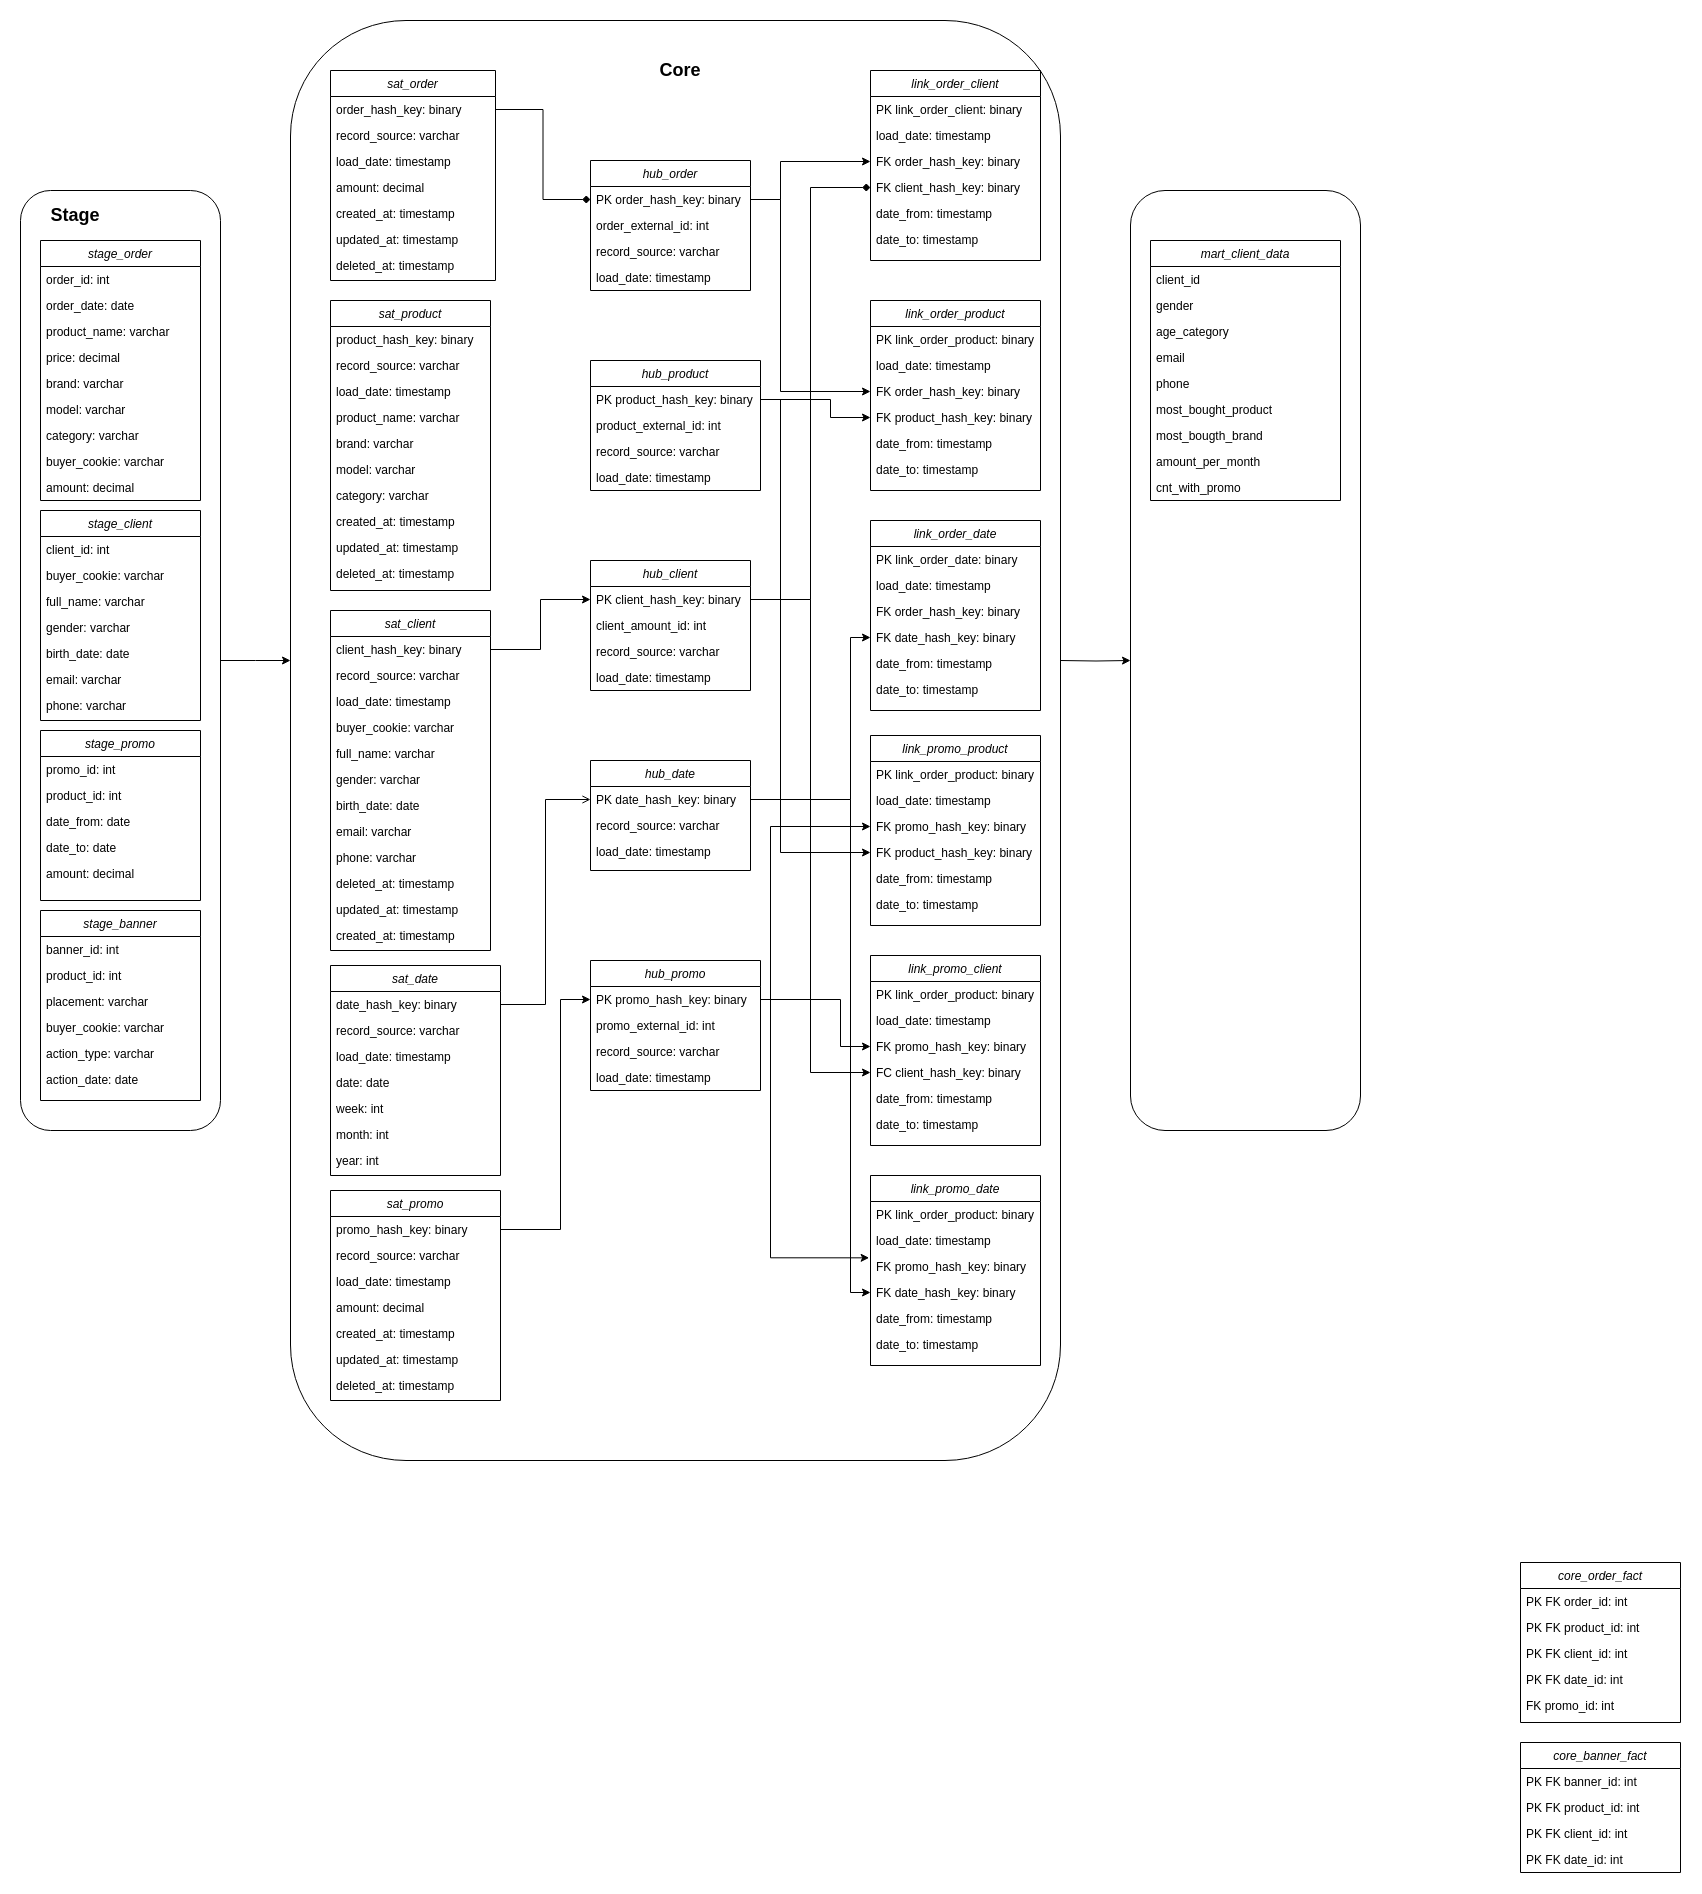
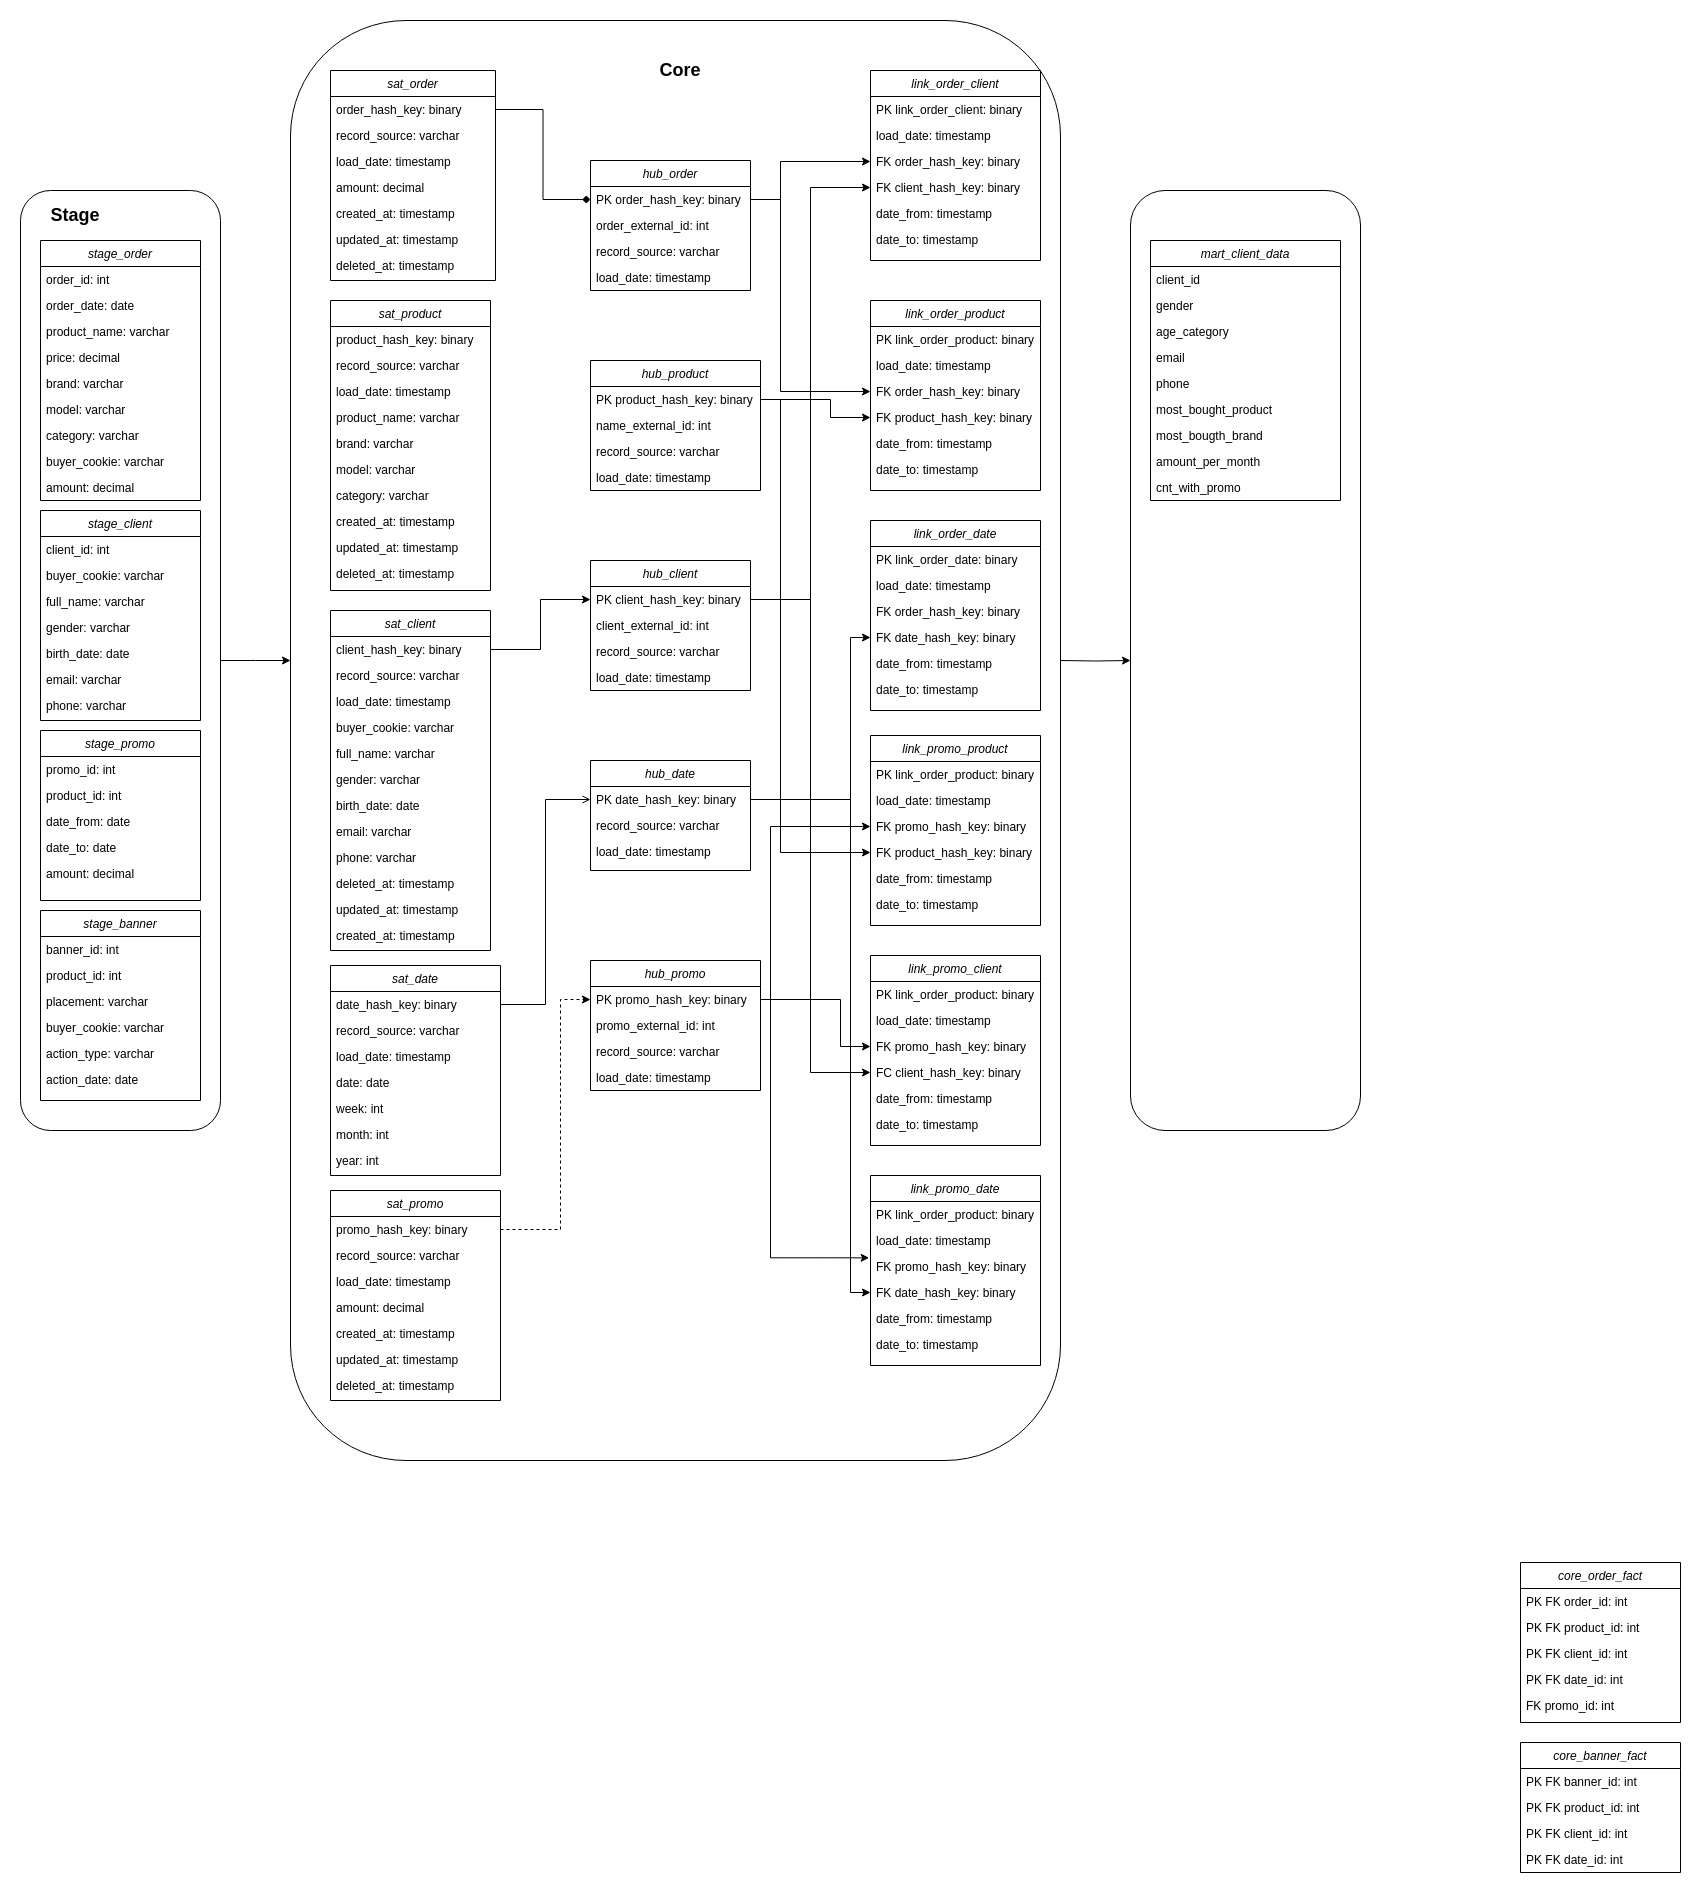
edge "PK client_hash_key: binary" -> "FK client_hash_key: binary": arrowhead diamond -> classic
node "product_external_id: int": label "product_external_id: int" -> "name_external_id: int"
node "client_amount_id: int": label "client_amount_id: int" -> "client_external_id: int"
edge "promo_hash_key: binary" -> "PK promo_hash_key: binary": style solid -> dashed
